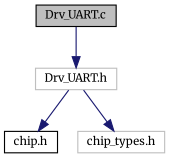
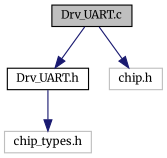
node "Drv_UART.h": color grey75 -> black
edge "Drv_UART.h" -> "chip.h": now "Drv_UART.c" -> "chip.h"
node "chip.h": color black -> grey75
